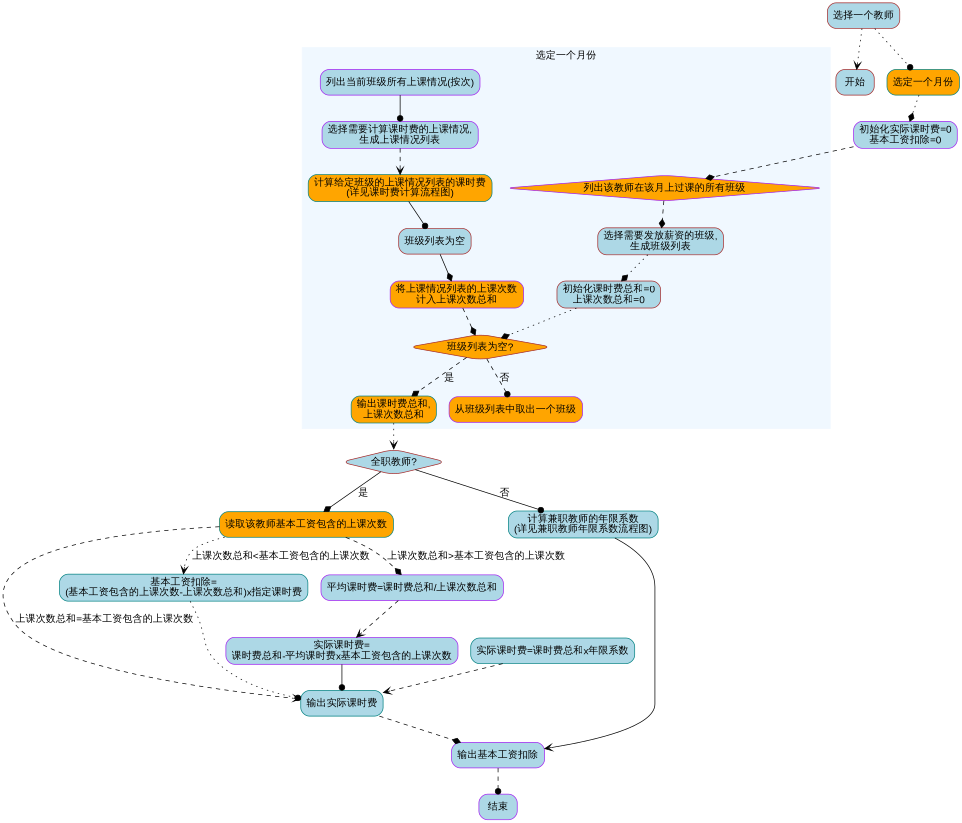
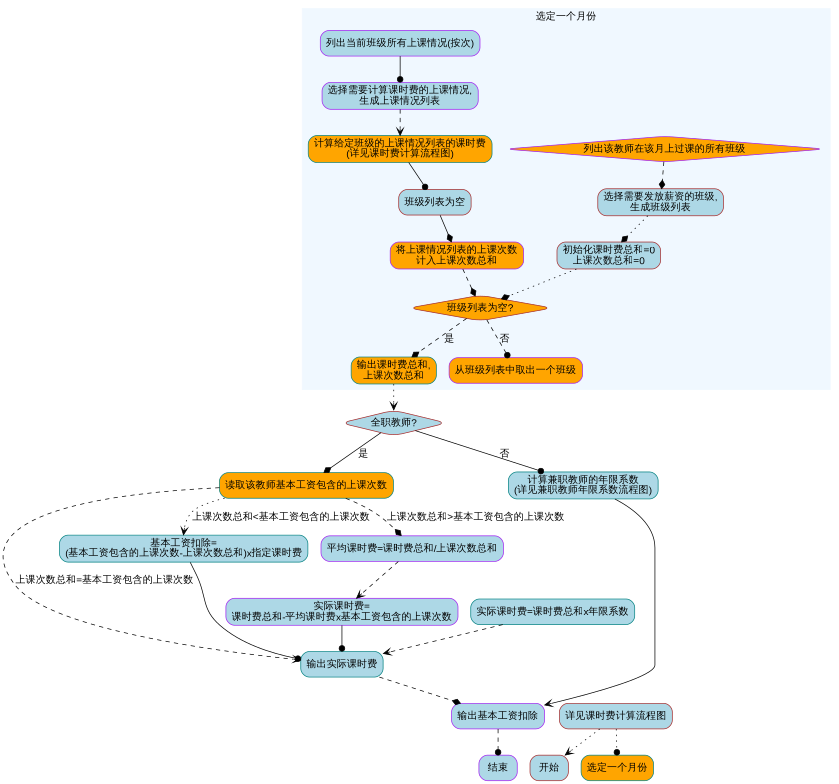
node "选择一个教师": label "选择一个教师" -> "详见课时费计算流程图"
node "初始化实际课时费=0 基本工资扣除=0": removed
edge "基本工资扣除= (基本工资包含的上课次数-上课次数总和)x指定课时费" -> "输出实际课时费": style dotted -> solid
